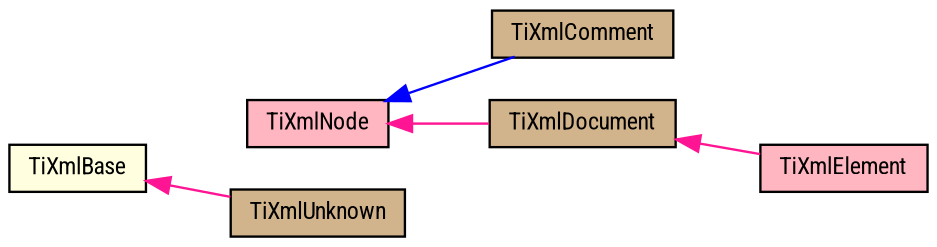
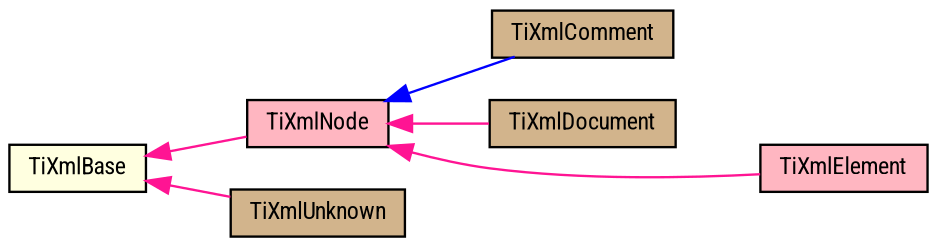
edge "TiXmlNode" -> "TiXmlBase": added
edge "TiXmlElement" -> "TiXmlDocument": now "TiXmlElement" -> "TiXmlNode"
